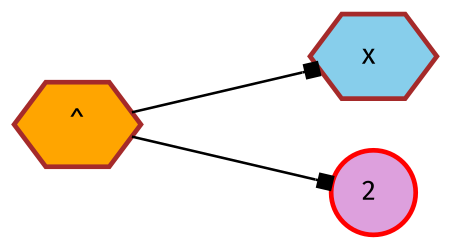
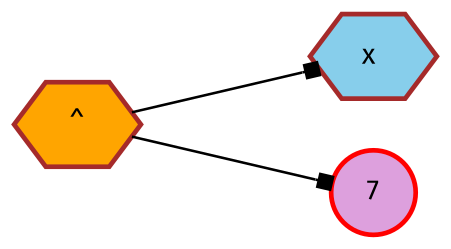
node "2": label "2" -> "7"
